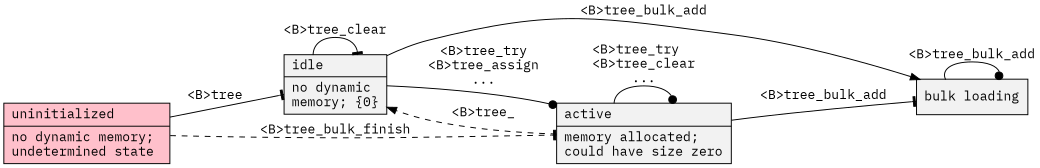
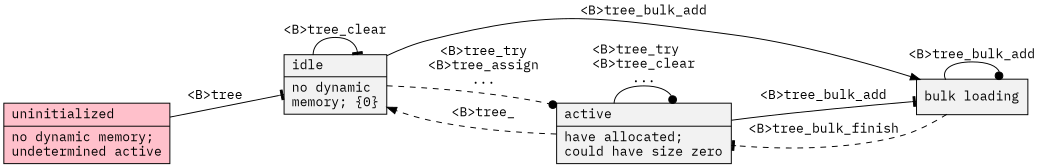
edge "idle" -> "active": style solid -> dashed
node "active": text "memory allocated;" -> "have allocated;"
edge "uninitialized" -> "active": now "bulk loading" -> "active"
node "uninitialized": text "undetermined state" -> "undetermined active"
